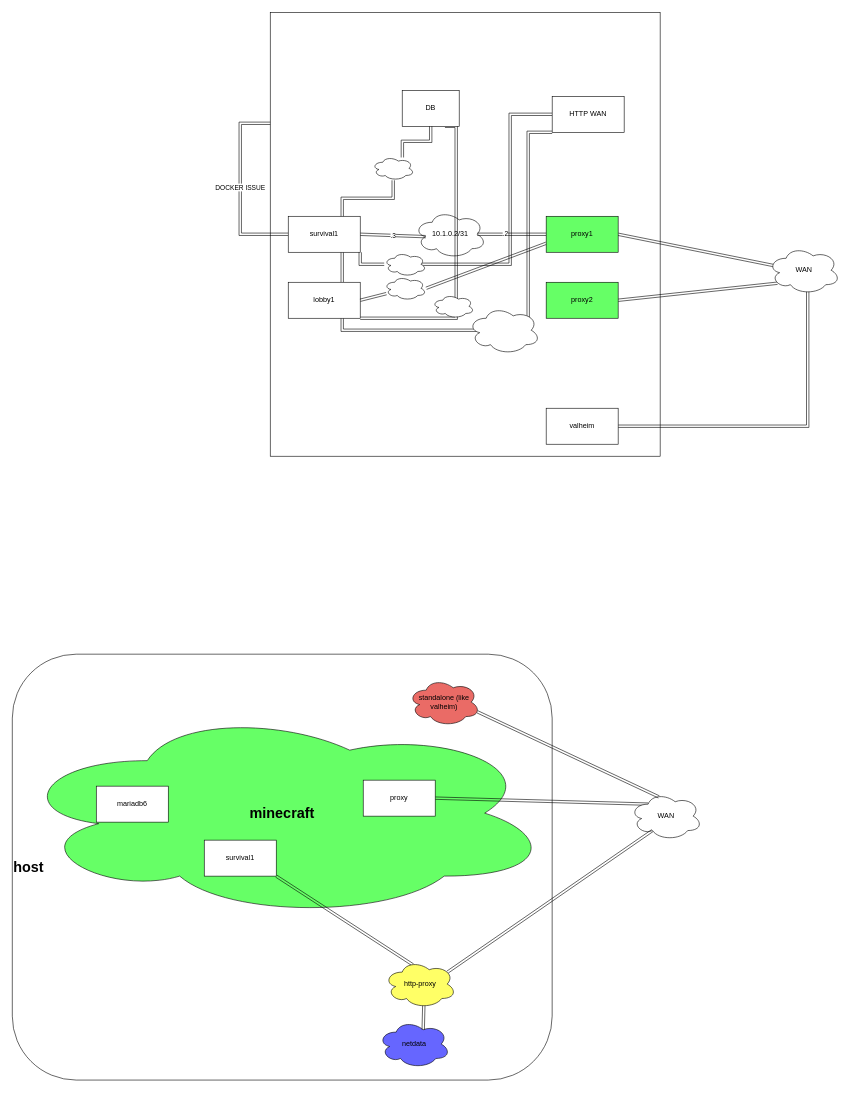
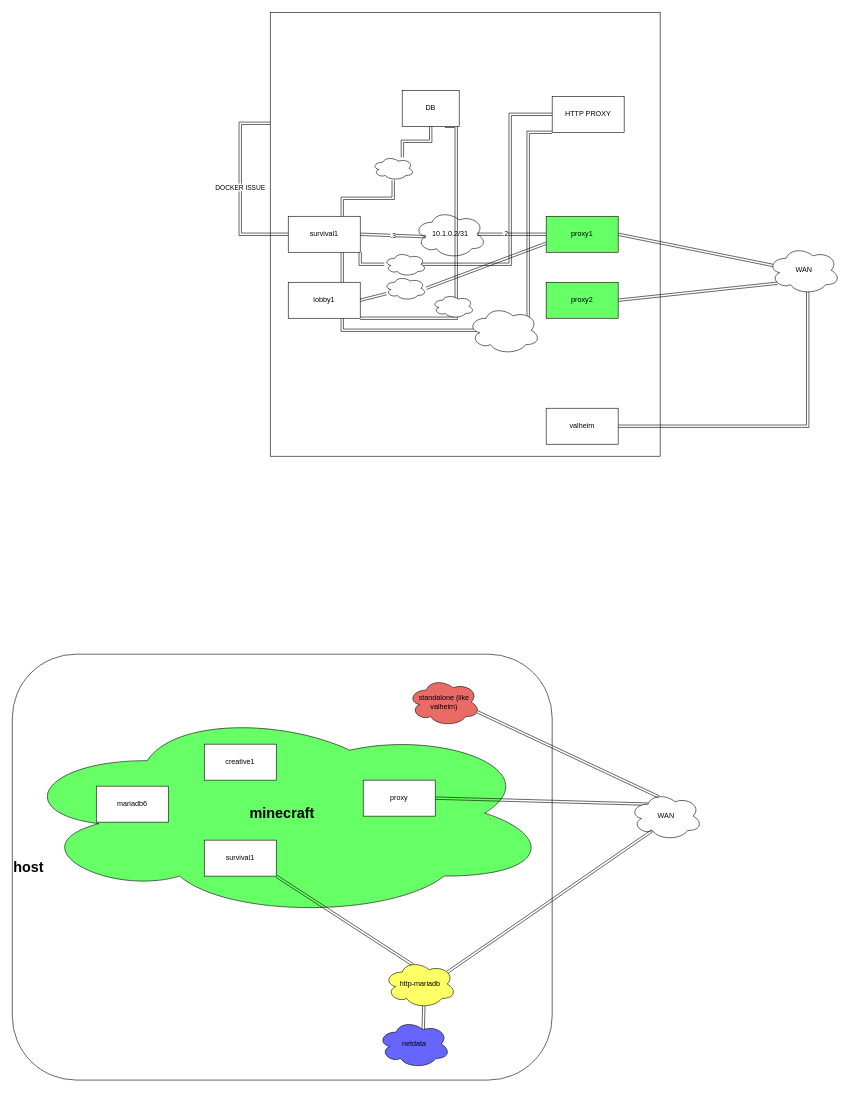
node "HTTP WAN": label "HTTP WAN" -> "HTTP PROXY"
node "creative1": added
node "http-proxy": label "http-proxy" -> "http-mariadb"
